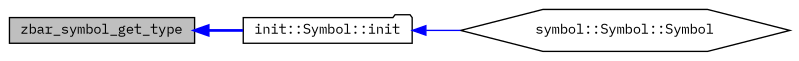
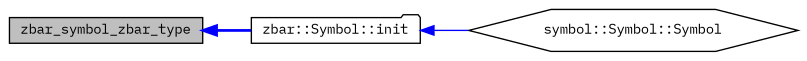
node "zbar_symbol_get_type": label "zbar_symbol_get_type" -> "zbar_symbol_zbar_type"
node "init::Symbol::init": label "init::Symbol::init" -> "zbar::Symbol::init"
